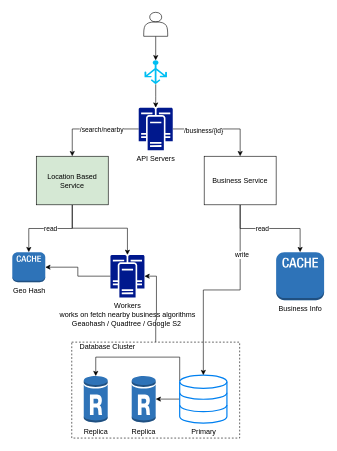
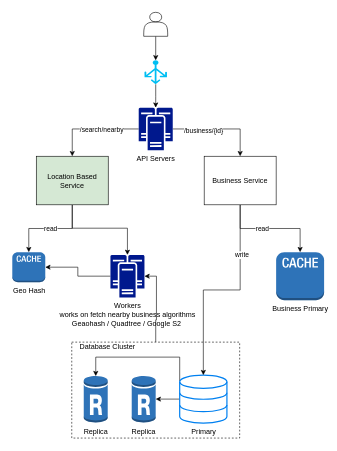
node "Business Info": label "Business Info" -> "Business Primary"
